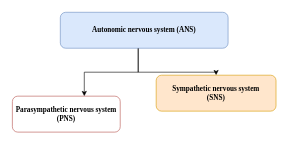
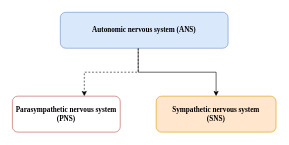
edge "Autonomic nervous system (ANS)" -> "Parasympathetic nervous system (PNS)": style solid -> dashed
node "Sympathetic nervous system (SNS)": moved (216, 93) -> (216, 114)
